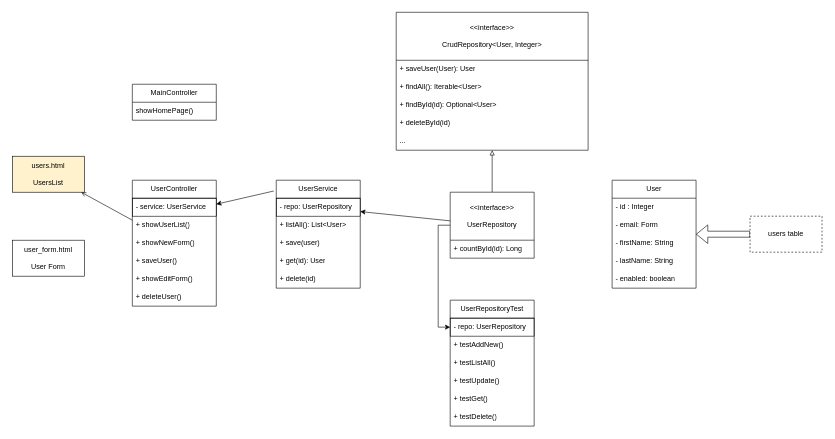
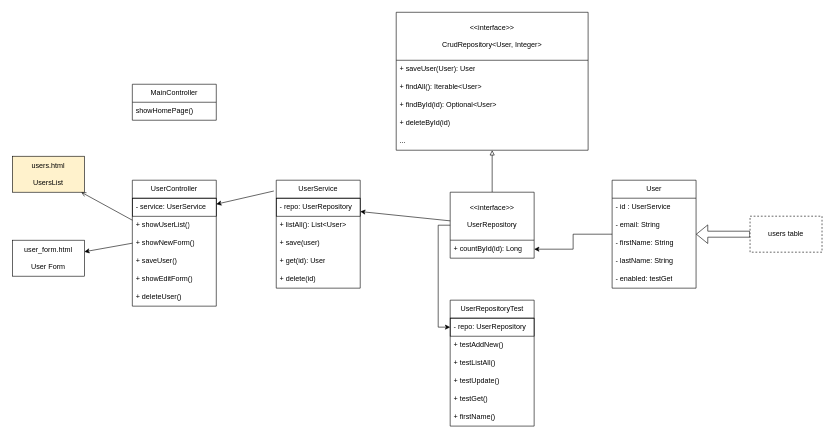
node "- id : Integer": label "- id : Integer" -> "- id : UserService"
node "- email: Form": label "- email: Form" -> "- email: String"
edge "User" -> "+ countById(id): Long": added
edge "+ showNewForm()" -> "user_form.html User Form": added
node "- enabled: boolean": label "- enabled: boolean" -> "- enabled: testGet"
node "+ testDelete()": label "+ testDelete()" -> "+ firstName()"
